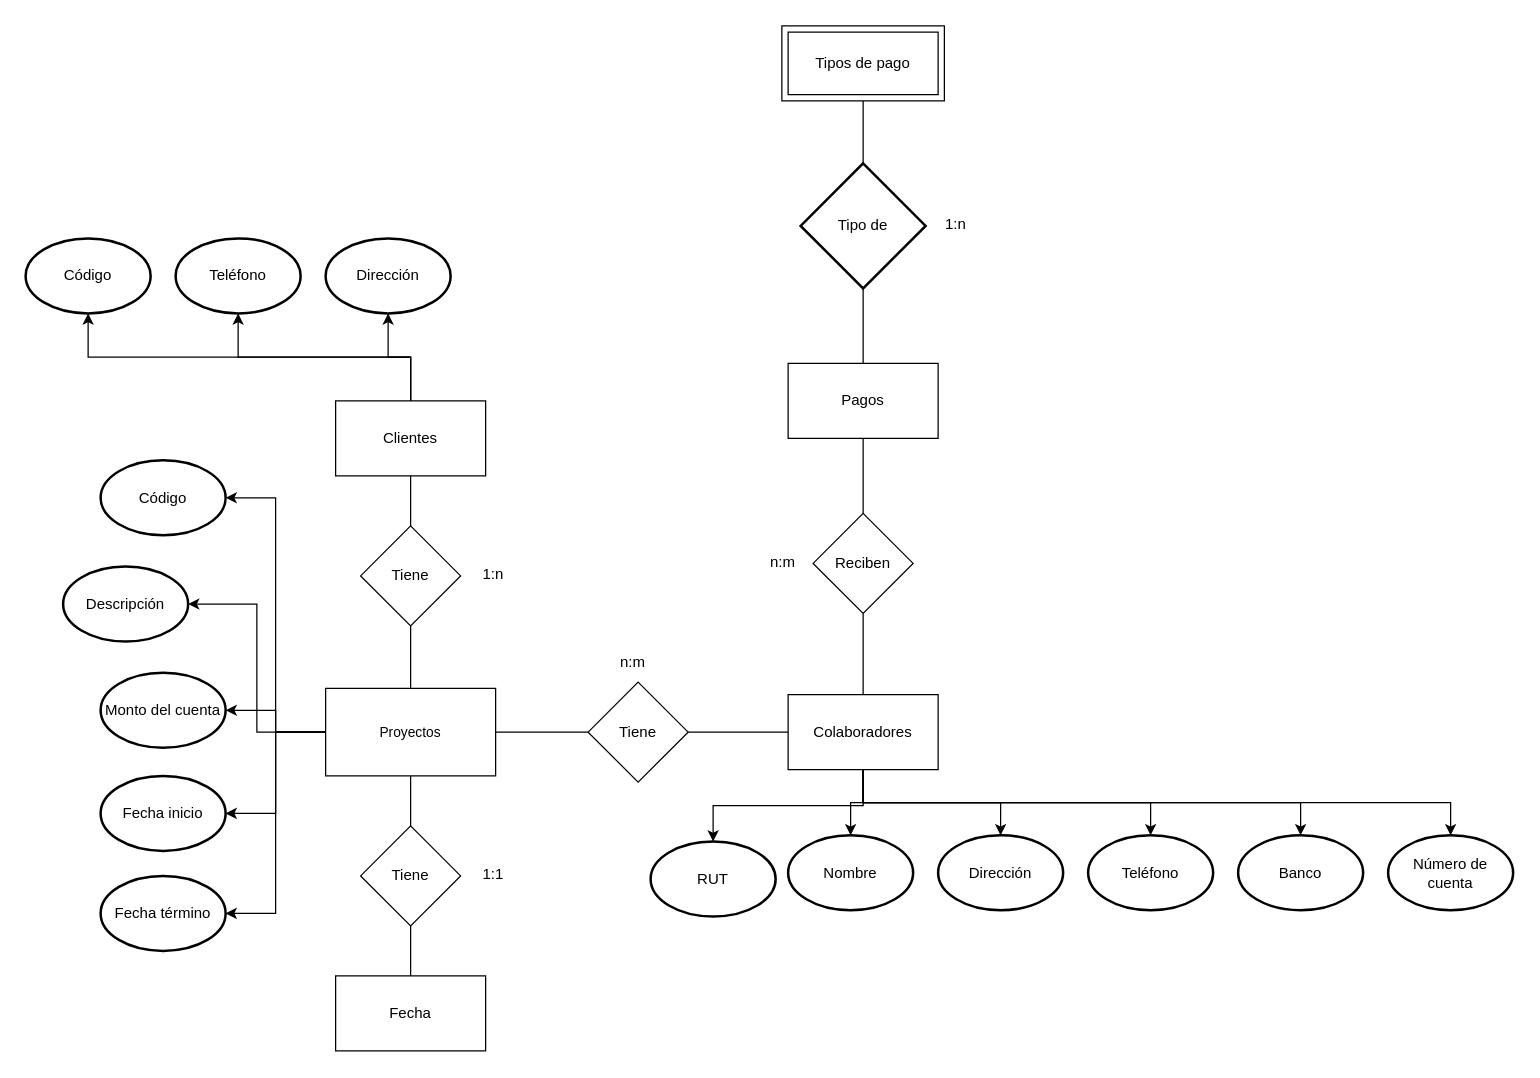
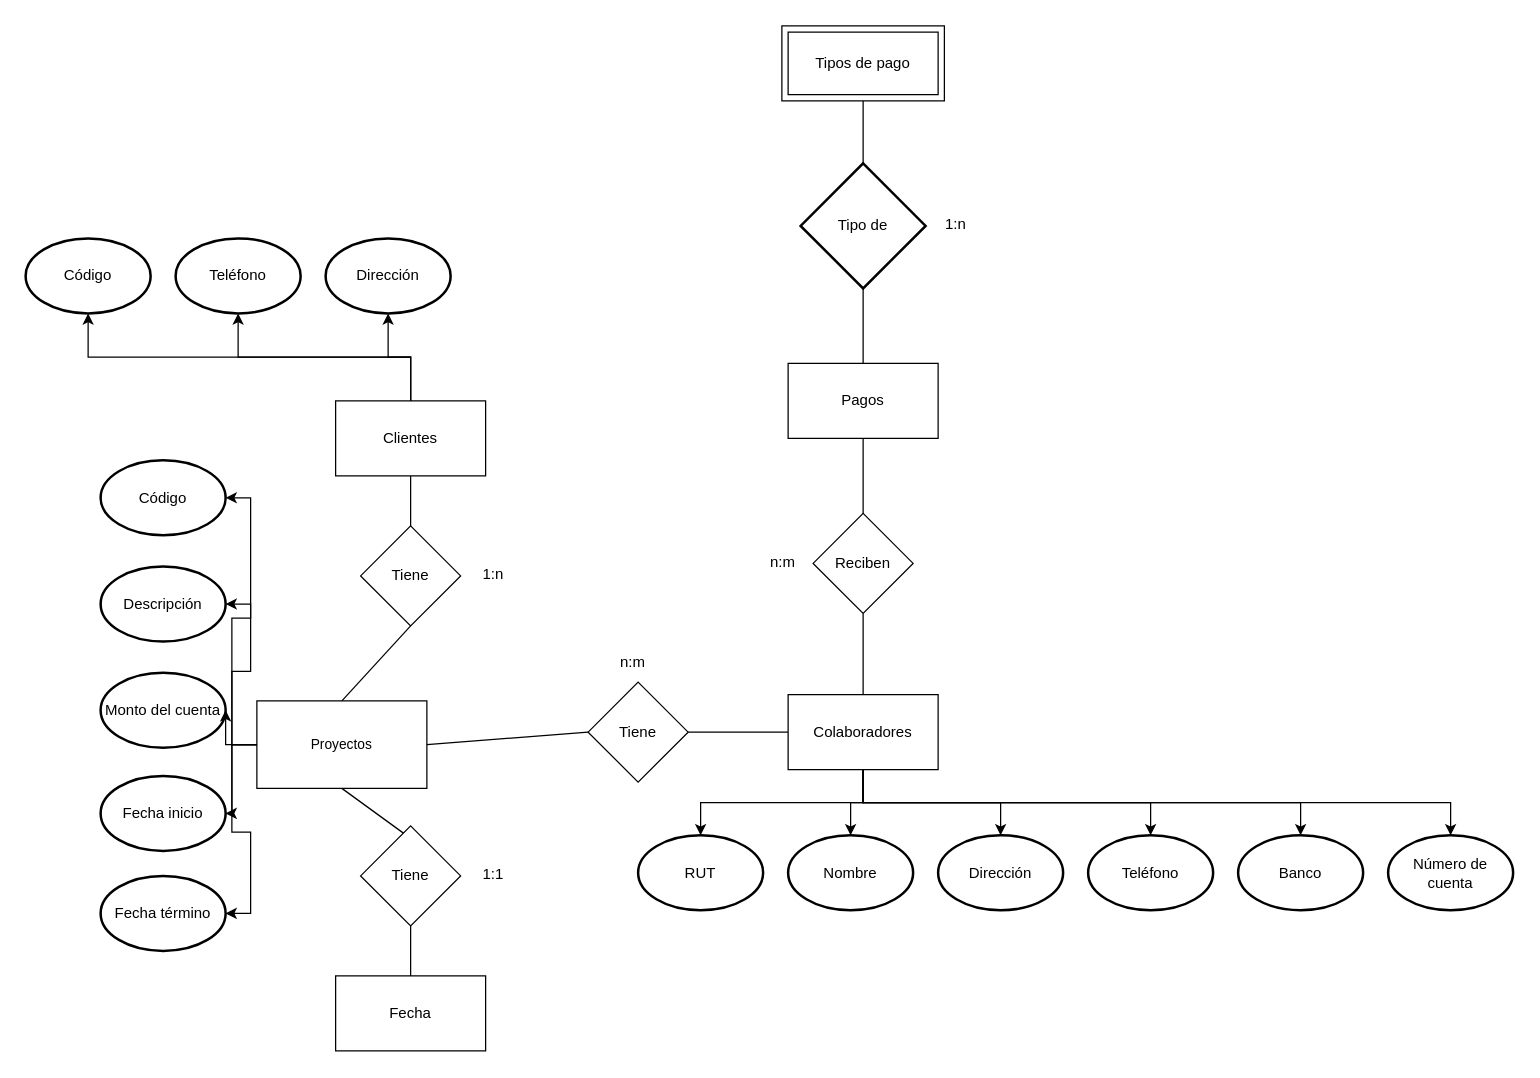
node "Descripción": moved (126, 604) -> (163, 604)
node "Proyectos": moved (411, 732) -> (342, 744)
node "RUT": moved (713, 879) -> (701, 873)
